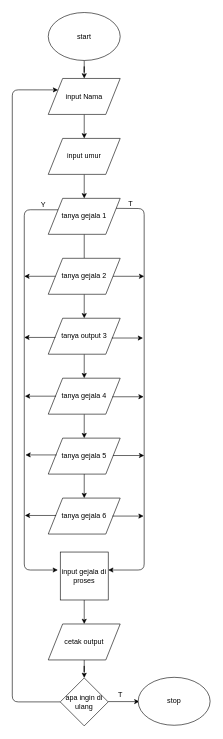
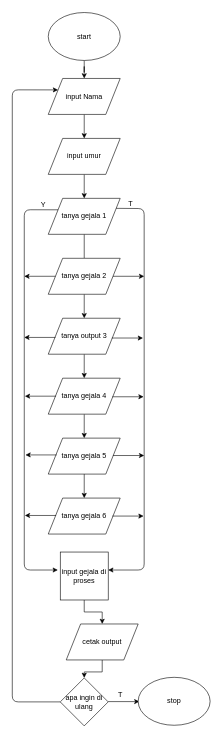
node "cetak output": moved (84, 642) -> (102, 642)
